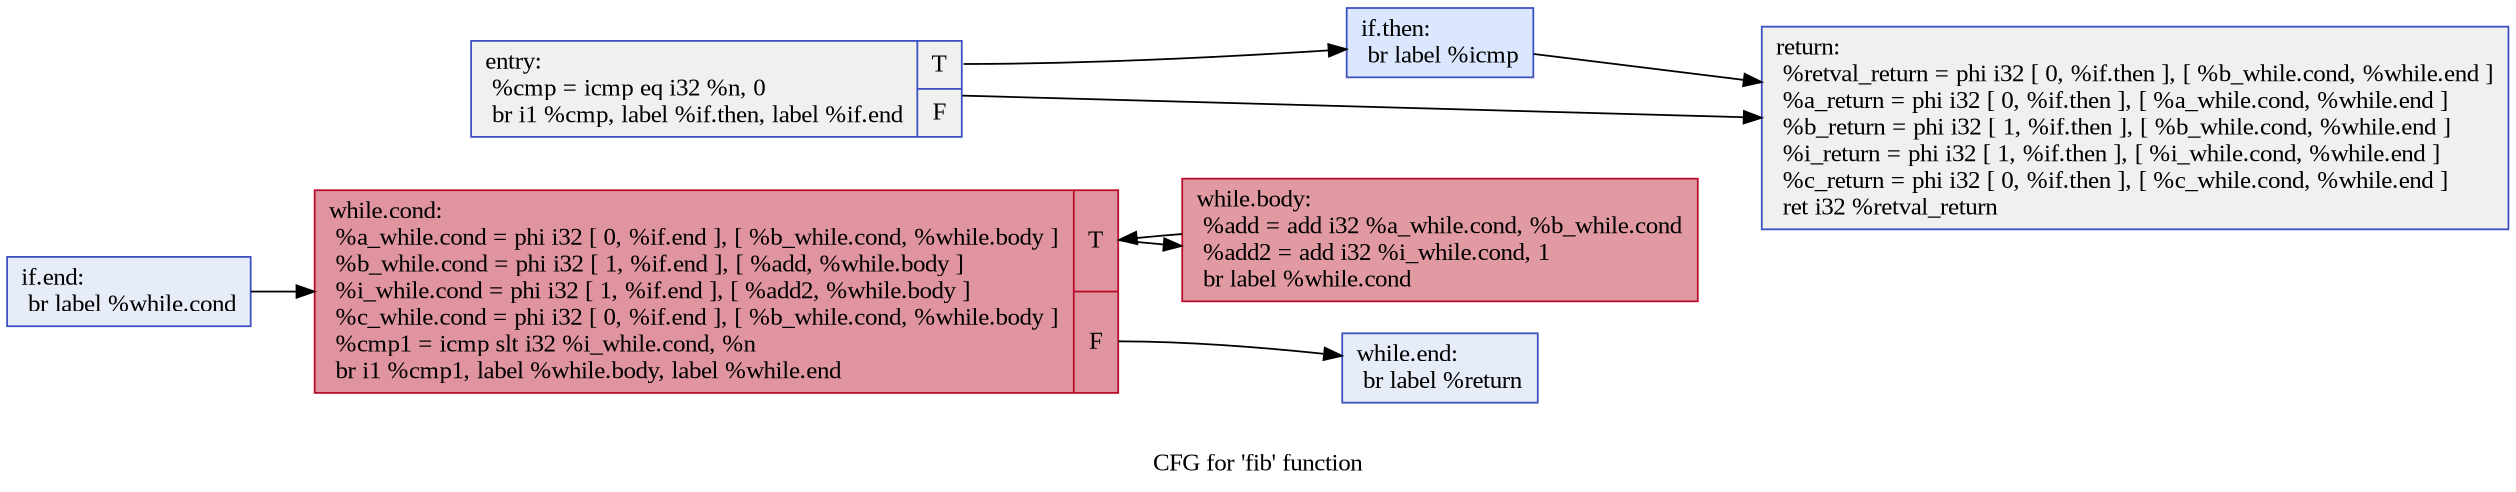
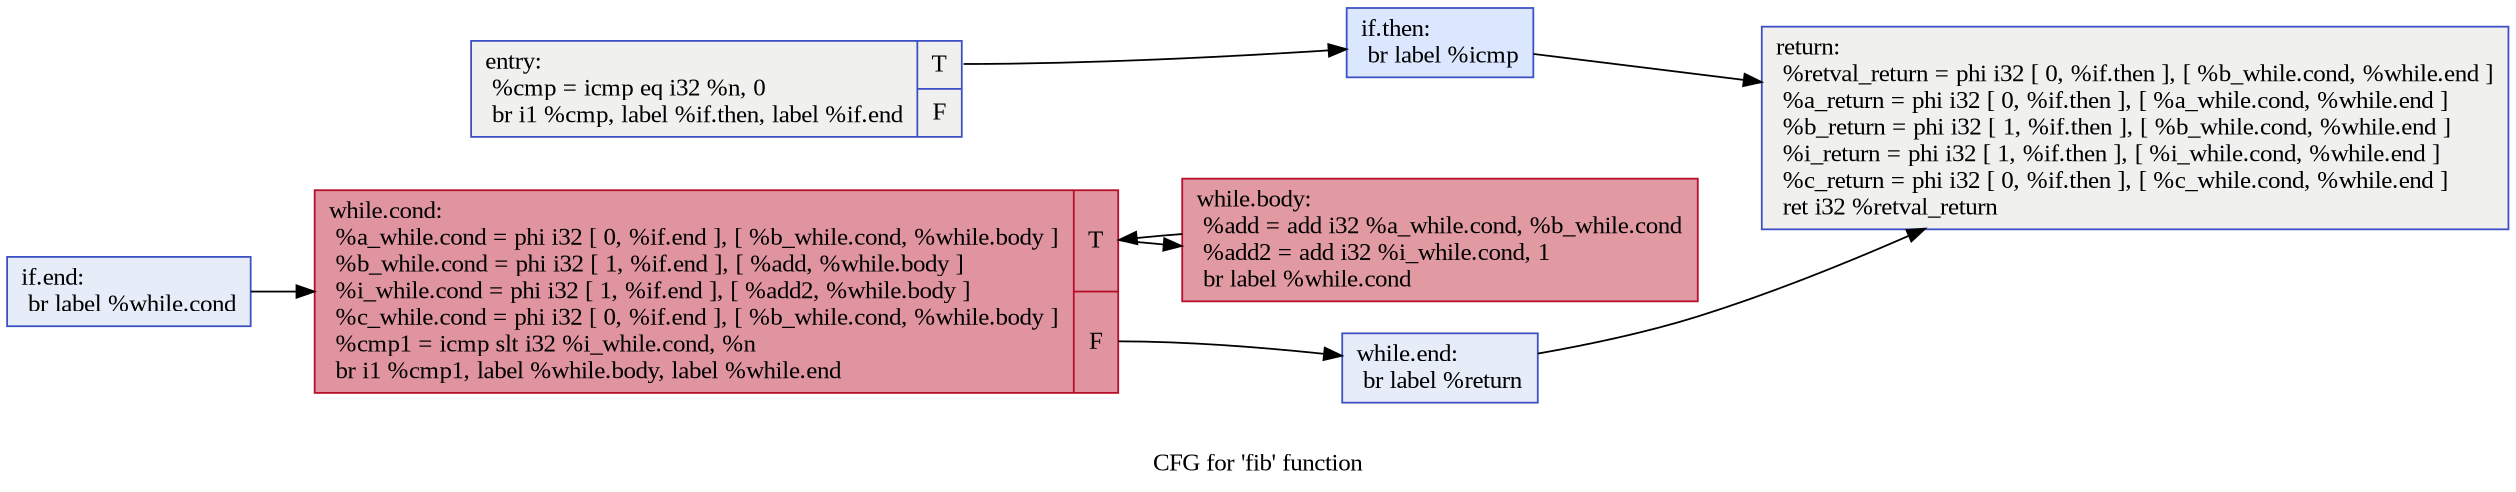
edge "entry:" -> "return:": now "while.end:" -> "return:"
